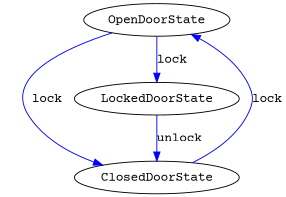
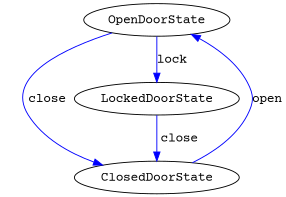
edge "OpenDoorState" -> "ClosedDoorState": label "lock" -> "close"
edge "ClosedDoorState" -> "OpenDoorState": label "lock" -> "open"
edge "LockedDoorState" -> "ClosedDoorState": label "unlock" -> "close"
